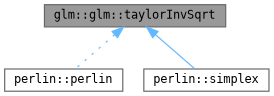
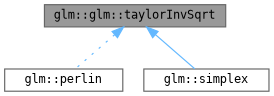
node "perlin::perlin": label "perlin::perlin" -> "glm::perlin"
node "perlin::simplex": label "perlin::simplex" -> "glm::simplex"
